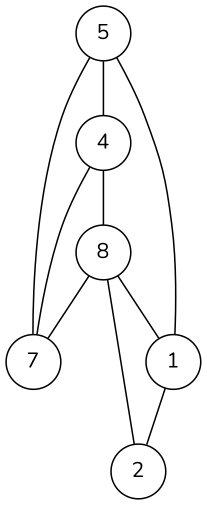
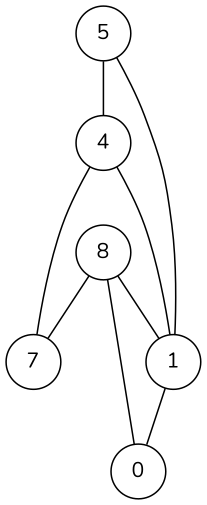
edge "5" -- "7": removed
edge "4" -- "8": now "4" -- "1"
node "2": label "2" -> "0"
